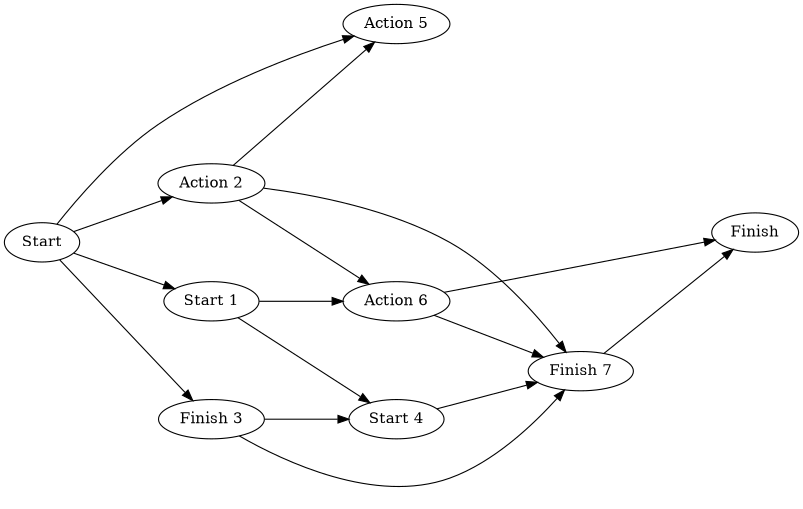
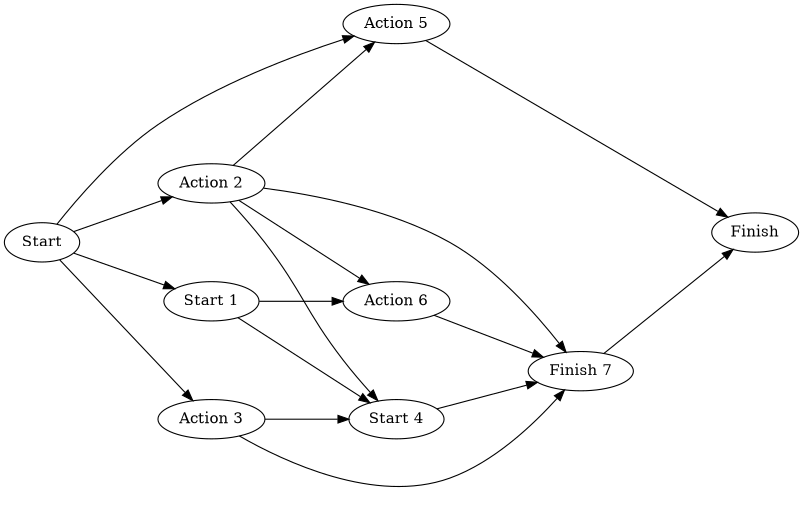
edge "Action 6" -> "Finish": now "Action 5" -> "Finish"
edge "Action 2" -> "Start 4": added
node "Finish 3": label "Finish 3" -> "Action 3"
